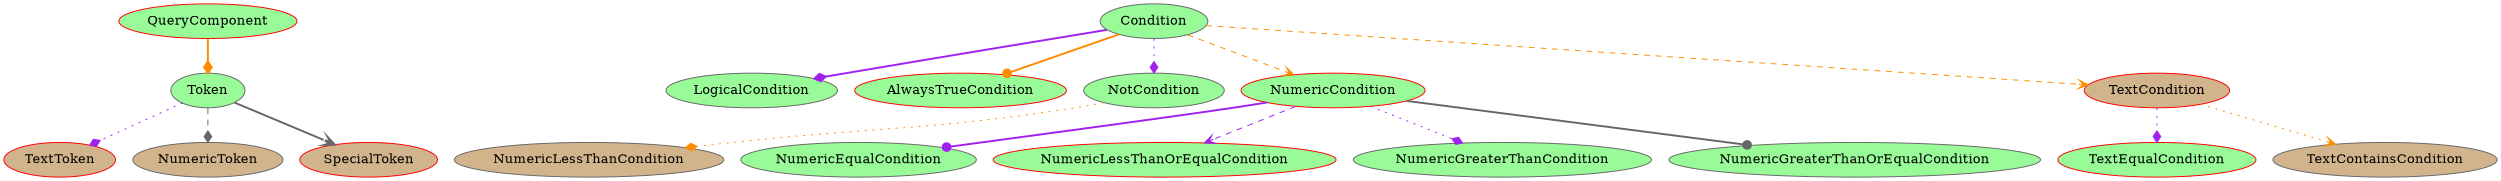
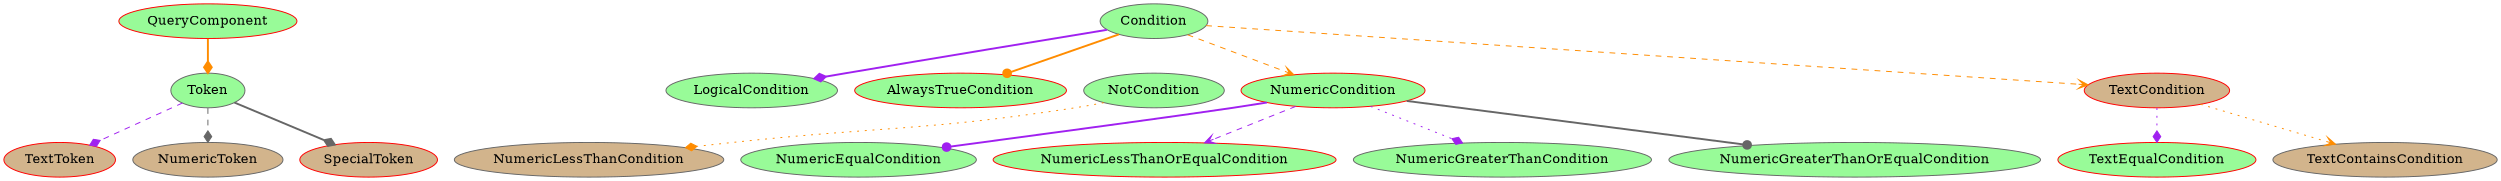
edge "Condition" -> "NotCondition": removed
edge "Token" -> "SpecialToken": arrowhead vee -> diamond
edge "Token" -> "TextToken": style dotted -> dashed
